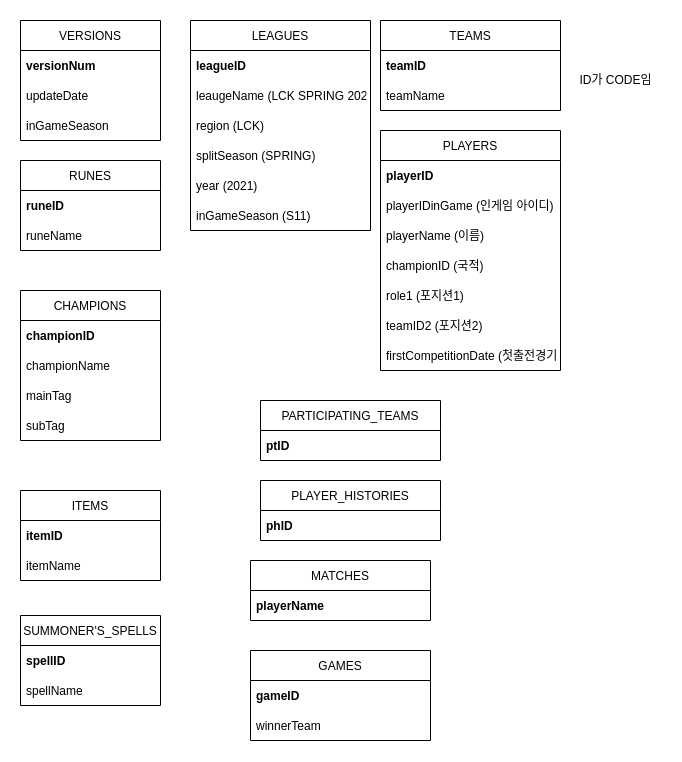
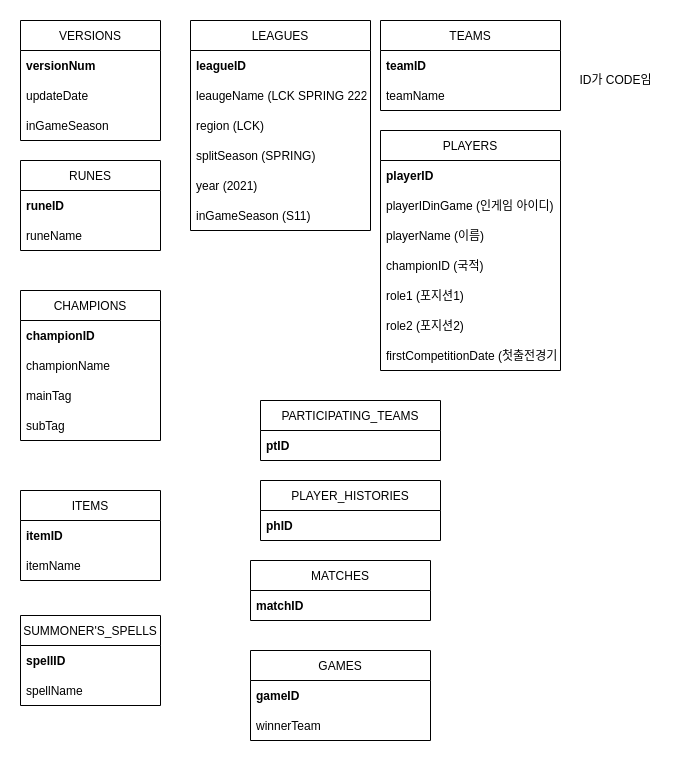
node "leaugeName (LCK SPRING 2021)": label "leaugeName (LCK SPRING 2021)" -> "leaugeName (LCK SPRING 2221)"
node "teamID2 (포지션2)": label "teamID2 (포지션2)" -> "role2 (포지션2)"
node "playerName": label "playerName" -> "matchID"
